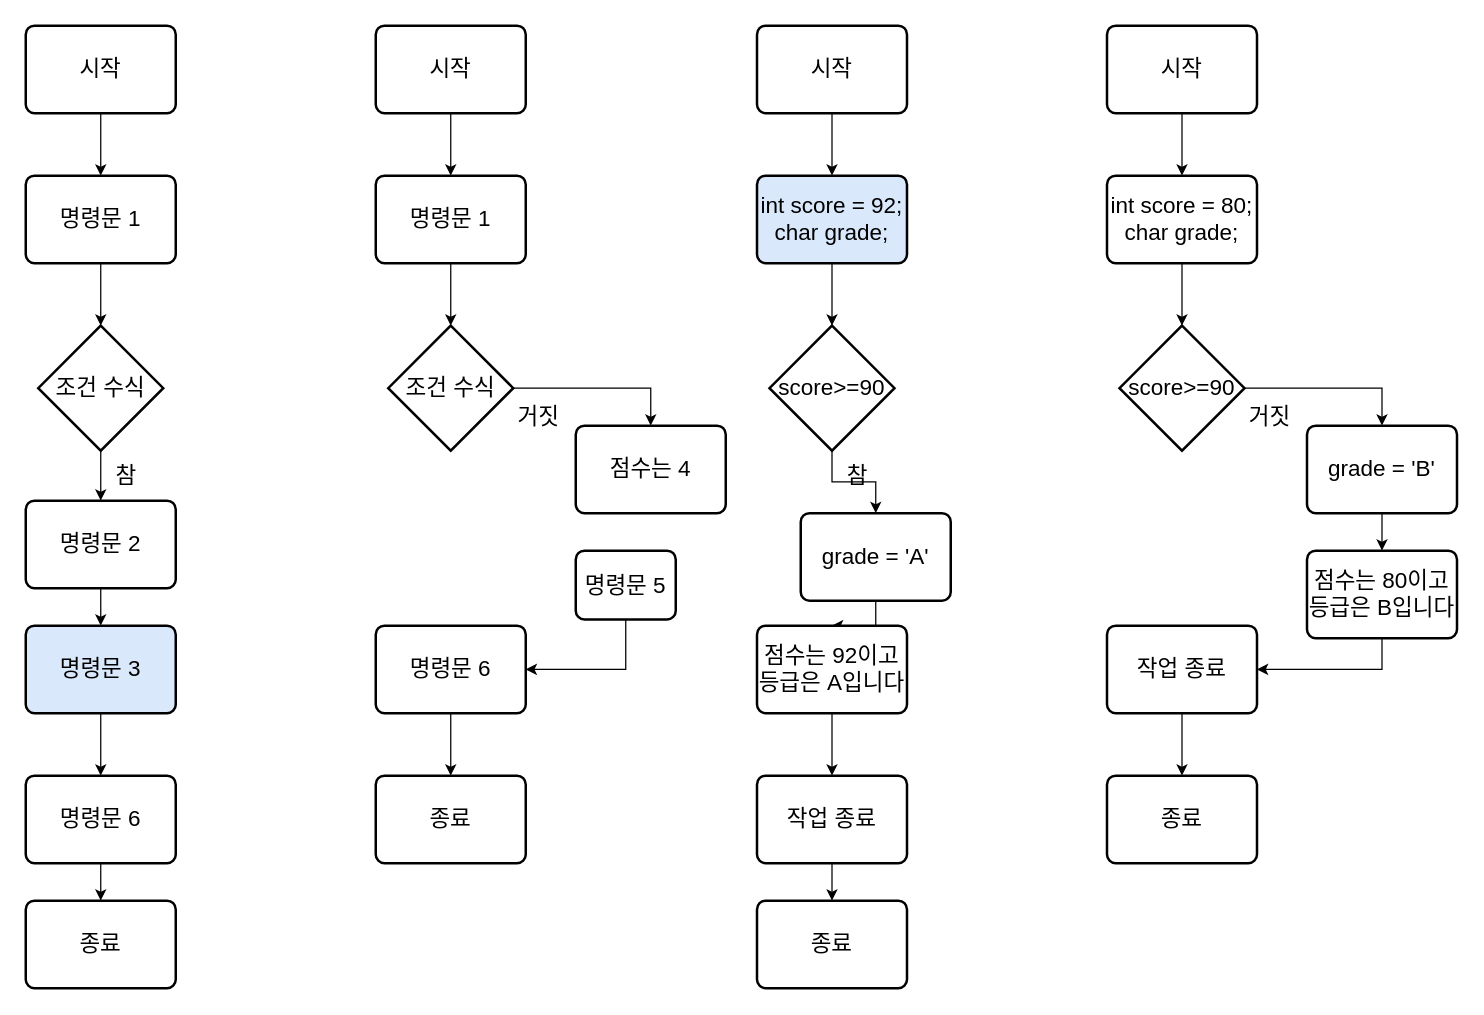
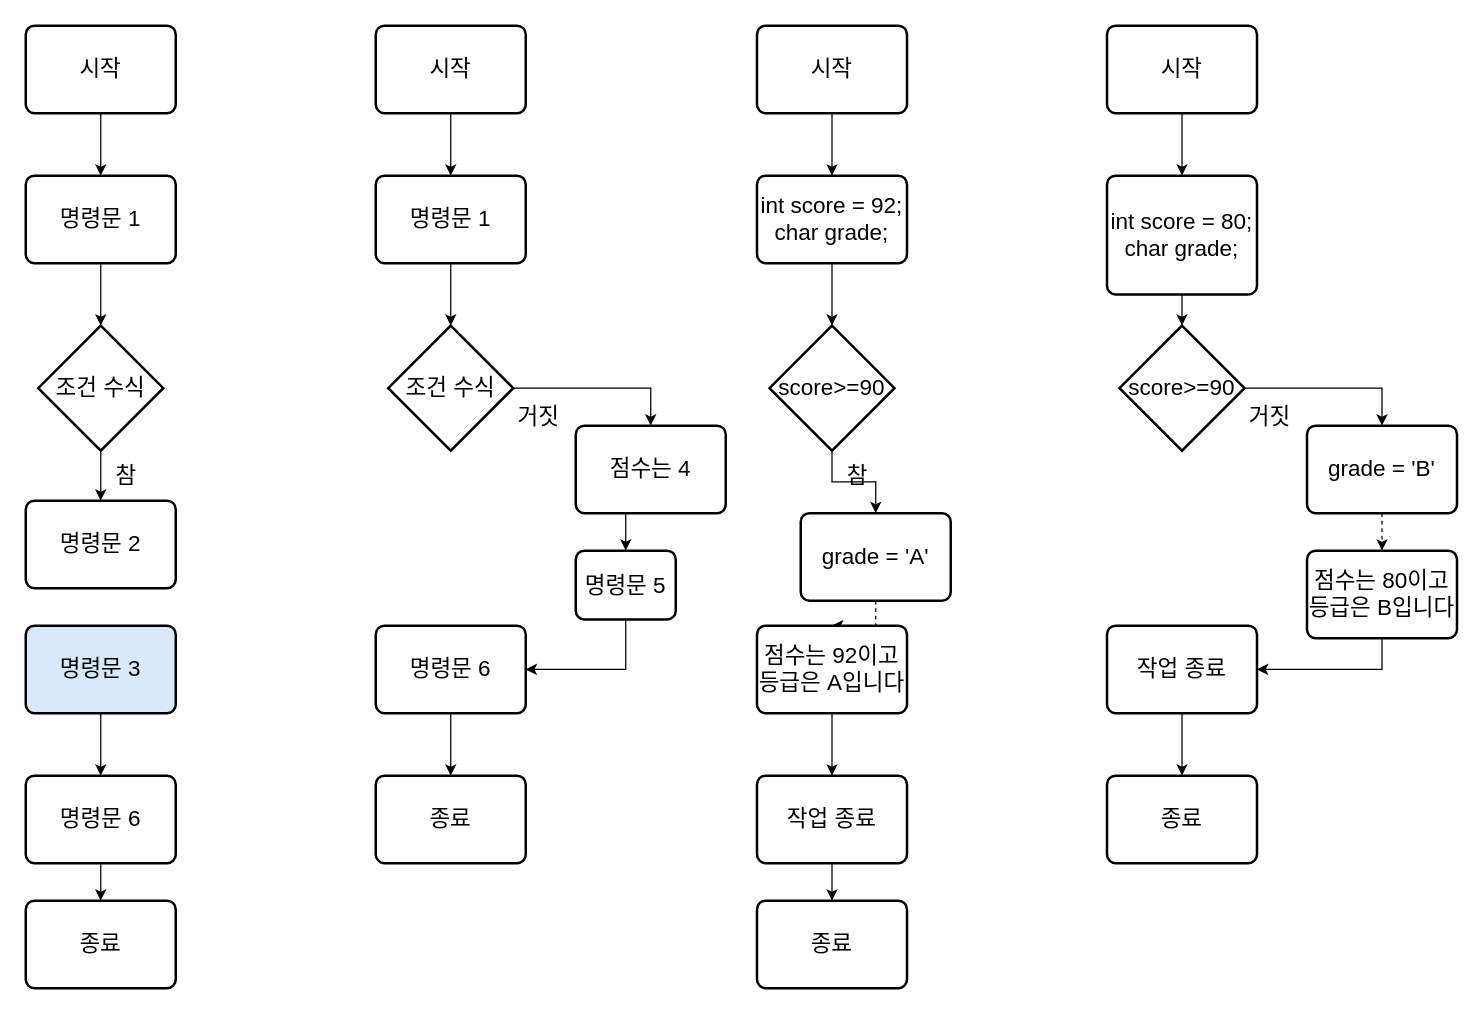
node "int score = 92; char grade;": fillcolor #dae8fc -> #ffffff
node "int score = 80; char grade;": size 150x88 -> 150x119
edge "점수는 4" -> "명령문 5": added
edge "grade = 'B'" -> "점수는 80이고 등급은 B입니다": style solid -> dashed
edge "명령문 2" -> "명령문 3": removed
edge "grade = 'A'" -> "점수는 92이고 등급은 A입니다": style solid -> dashed
